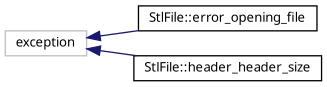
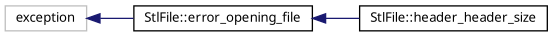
edge "StlFile::header_header_size" -> "exception": now "StlFile::header_header_size" -> "StlFile::error_opening_file"
